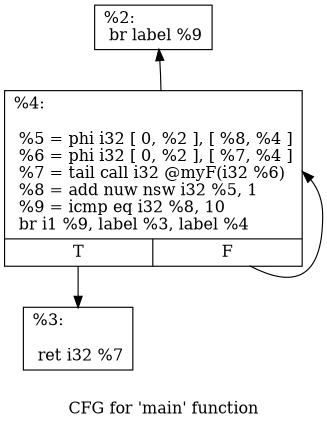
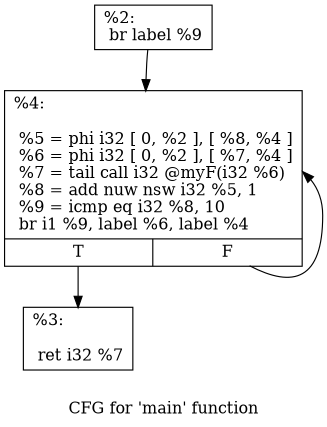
edge "%4:" -> "%2:": reversed
node "%4:": text "br i1 %9, label %3, label %4" -> "br i1 %9, label %6, label %4"
